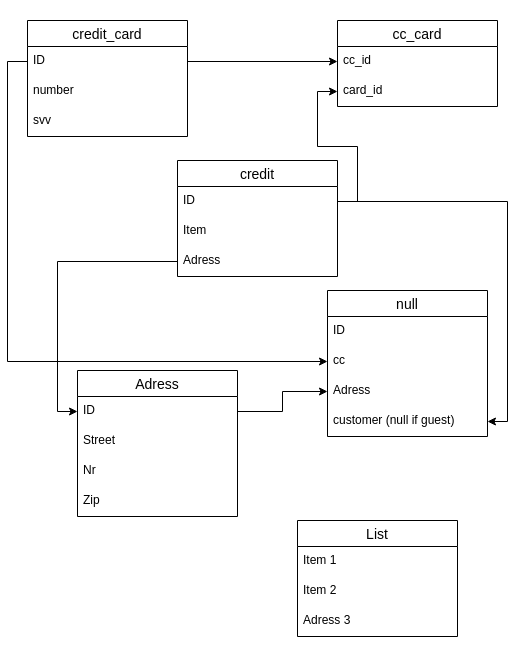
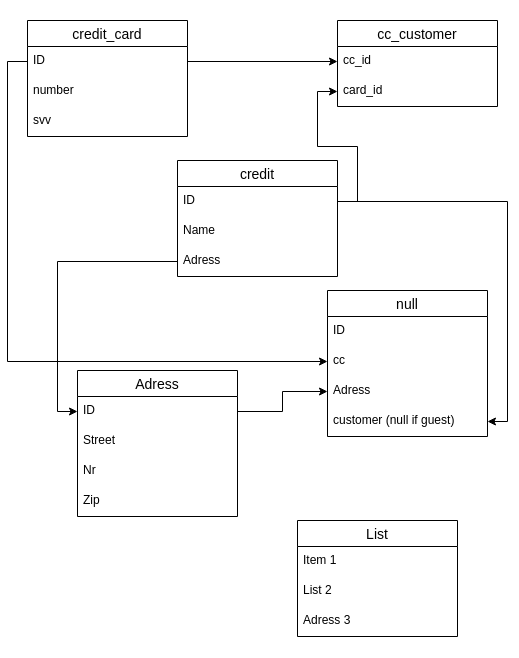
node "cc_card": label "cc_card" -> "cc_customer"
node "Item": label "Item" -> "Name"
node "Item 2": label "Item 2" -> "List 2"
